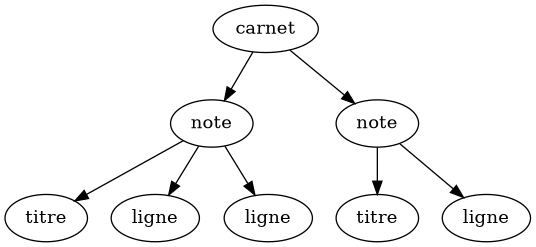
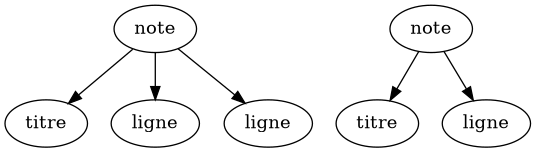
node "carnet": removed
